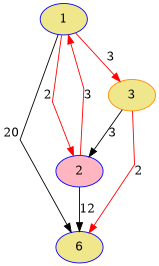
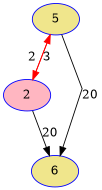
node "1": label "1" -> "5"
node "3": removed
edge "2" -> "6": label "12" -> "20"
